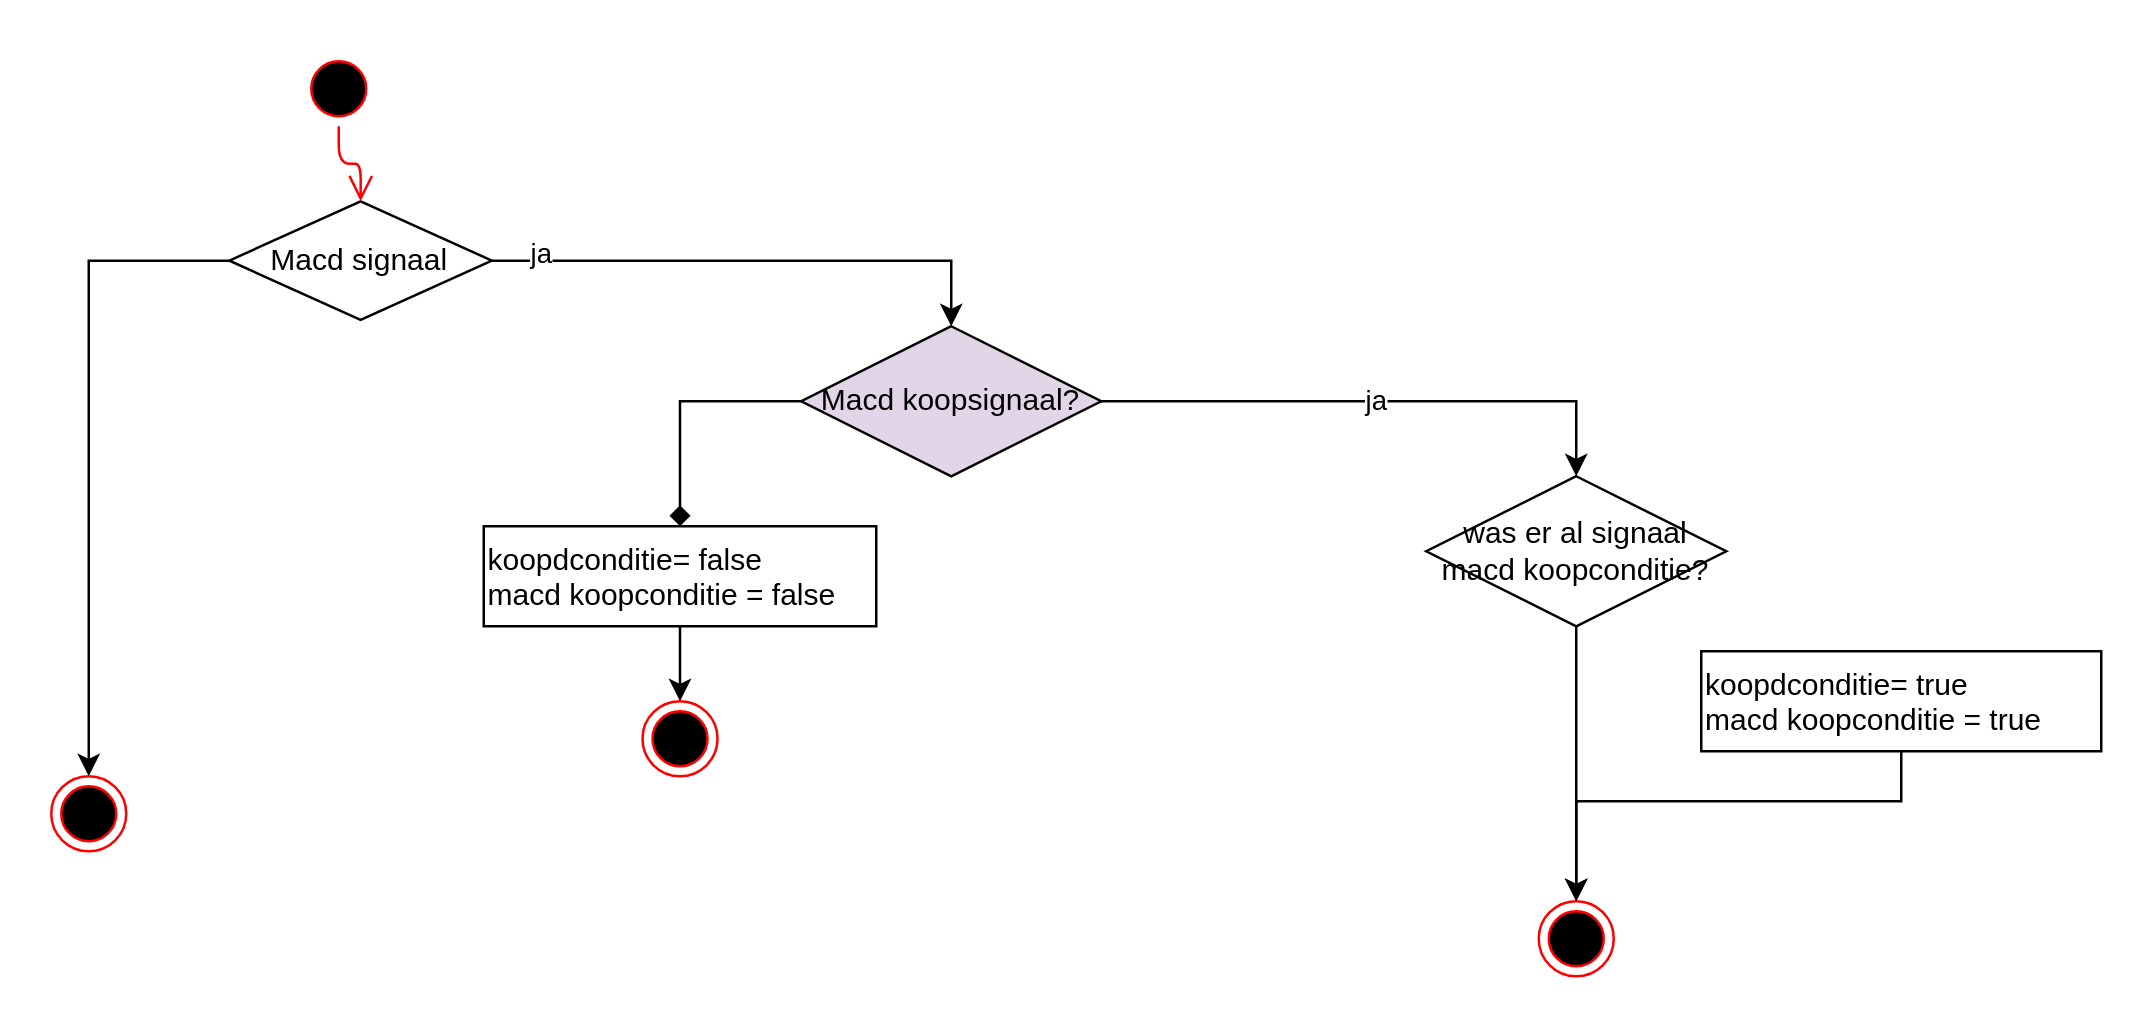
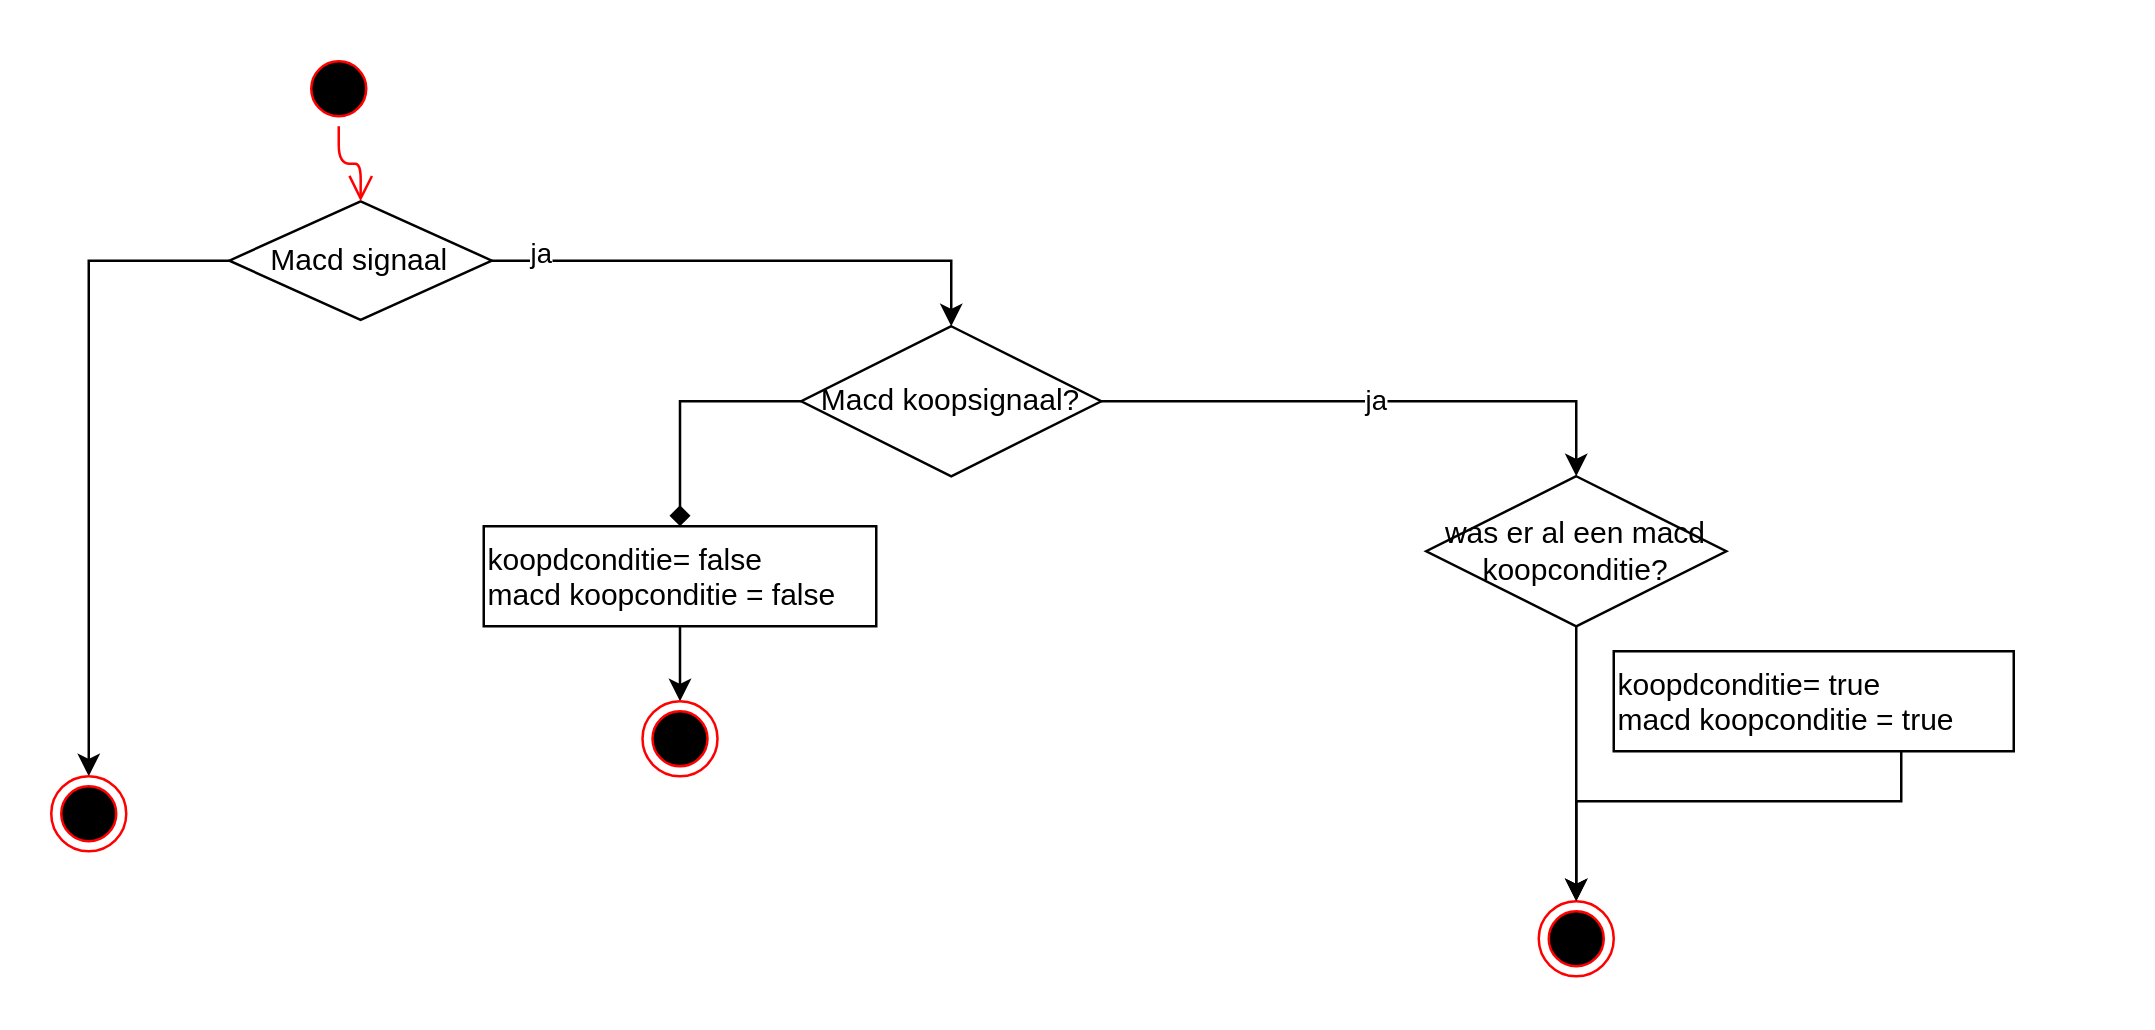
node "Macd koopsignaal?": fillcolor #e1d5e7 -> #ffffff
node "was er al signaal macd koopconditie?": label "was er al signaal macd koopconditie?" -> "was er al een macd koopconditie?"
node "koopdconditie= true macd koopconditie = true": moved (1901, 701) -> (1814, 701)
